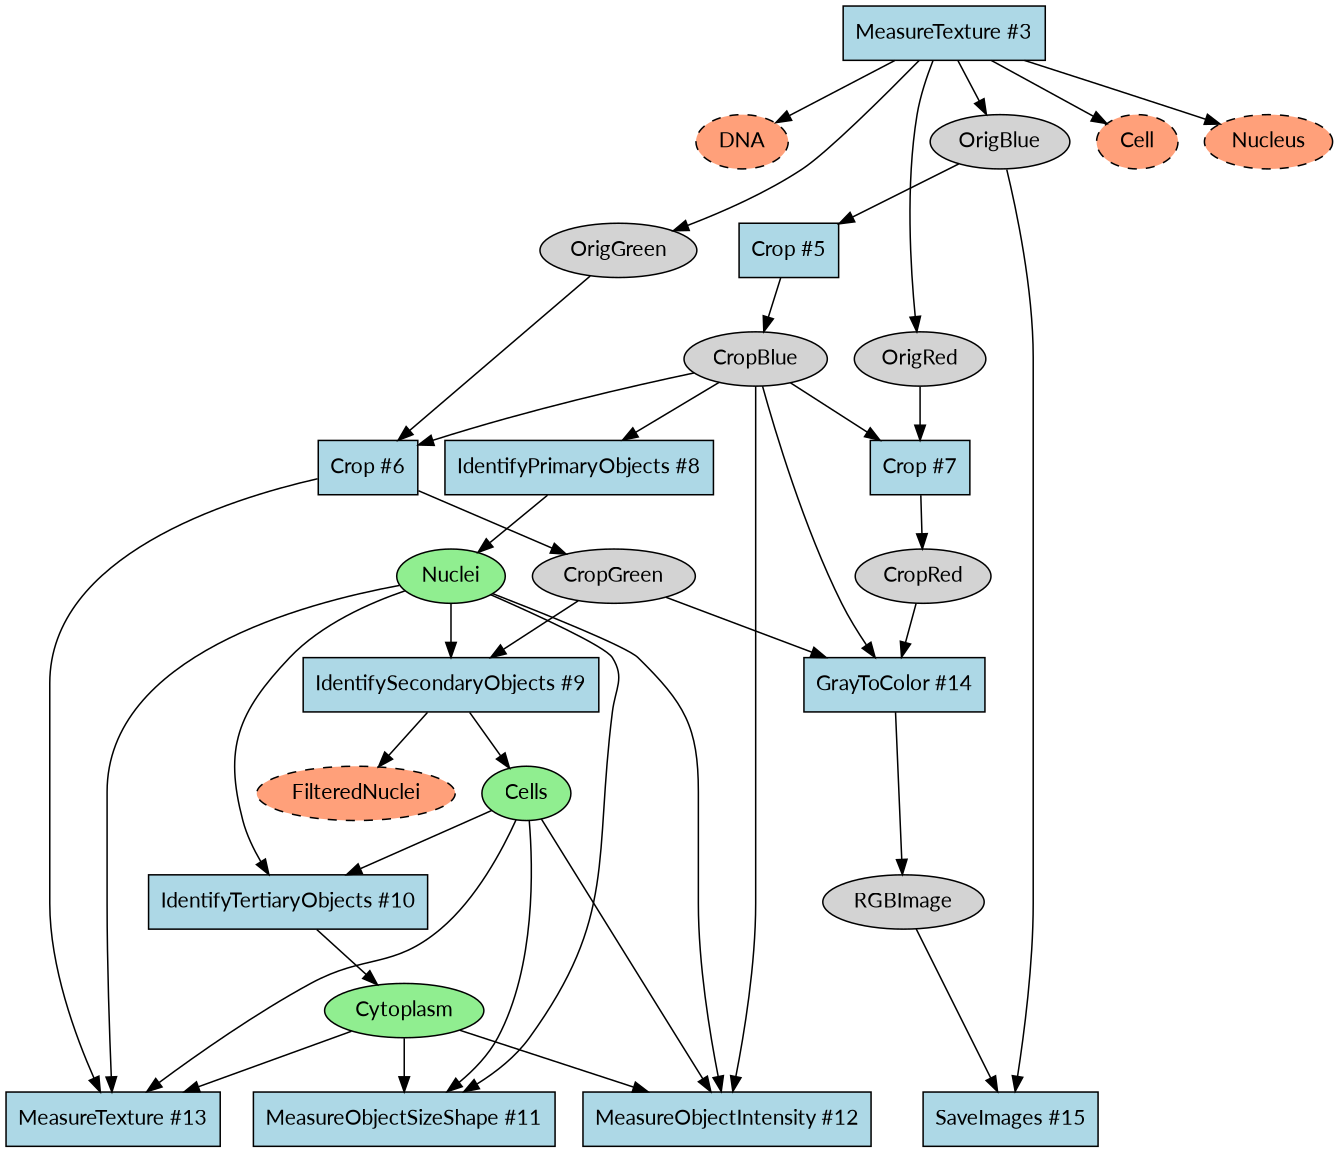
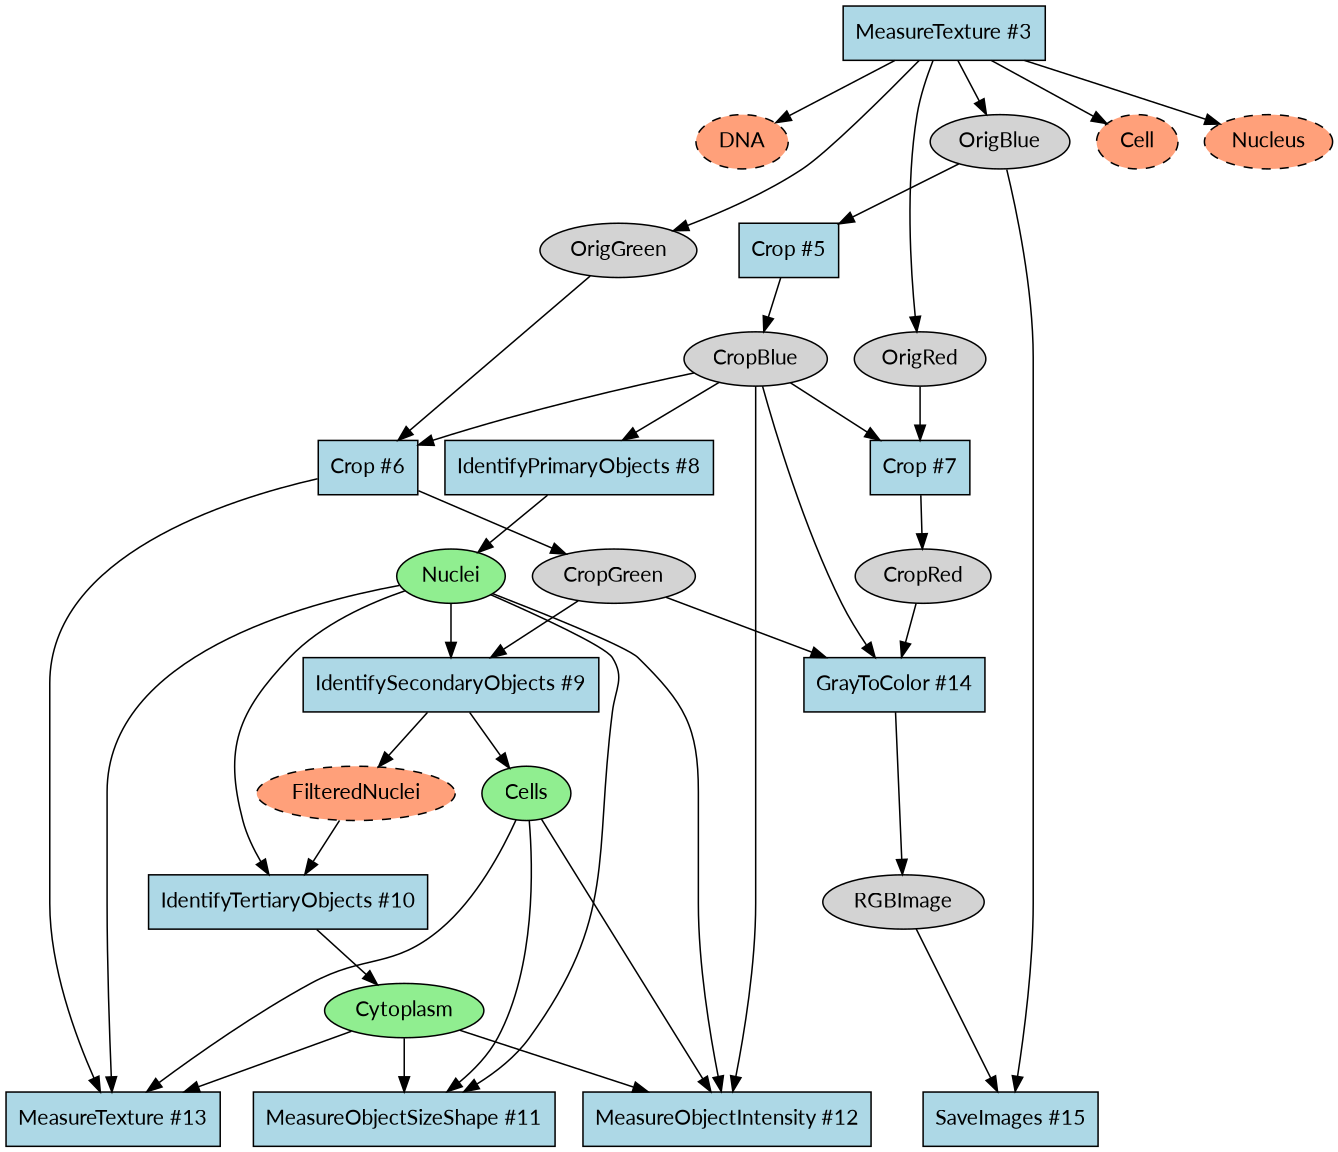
edge "Cells" -> "IdentifyTertiaryObjects #10": now "FilteredNuclei" -> "IdentifyTertiaryObjects #10"
